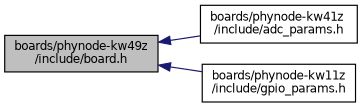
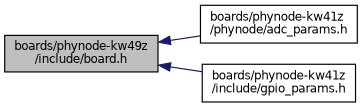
node "boards/phynode-kw41z /include/adc_params.h": label "boards/phynode-kw41z /include/adc_params.h" -> "boards/phynode-kw41z /phynode/adc_params.h"
node "boards/phynode-kw11z /include/gpio_params.h": label "boards/phynode-kw11z /include/gpio_params.h" -> "boards/phynode-kw41z /include/gpio_params.h"
